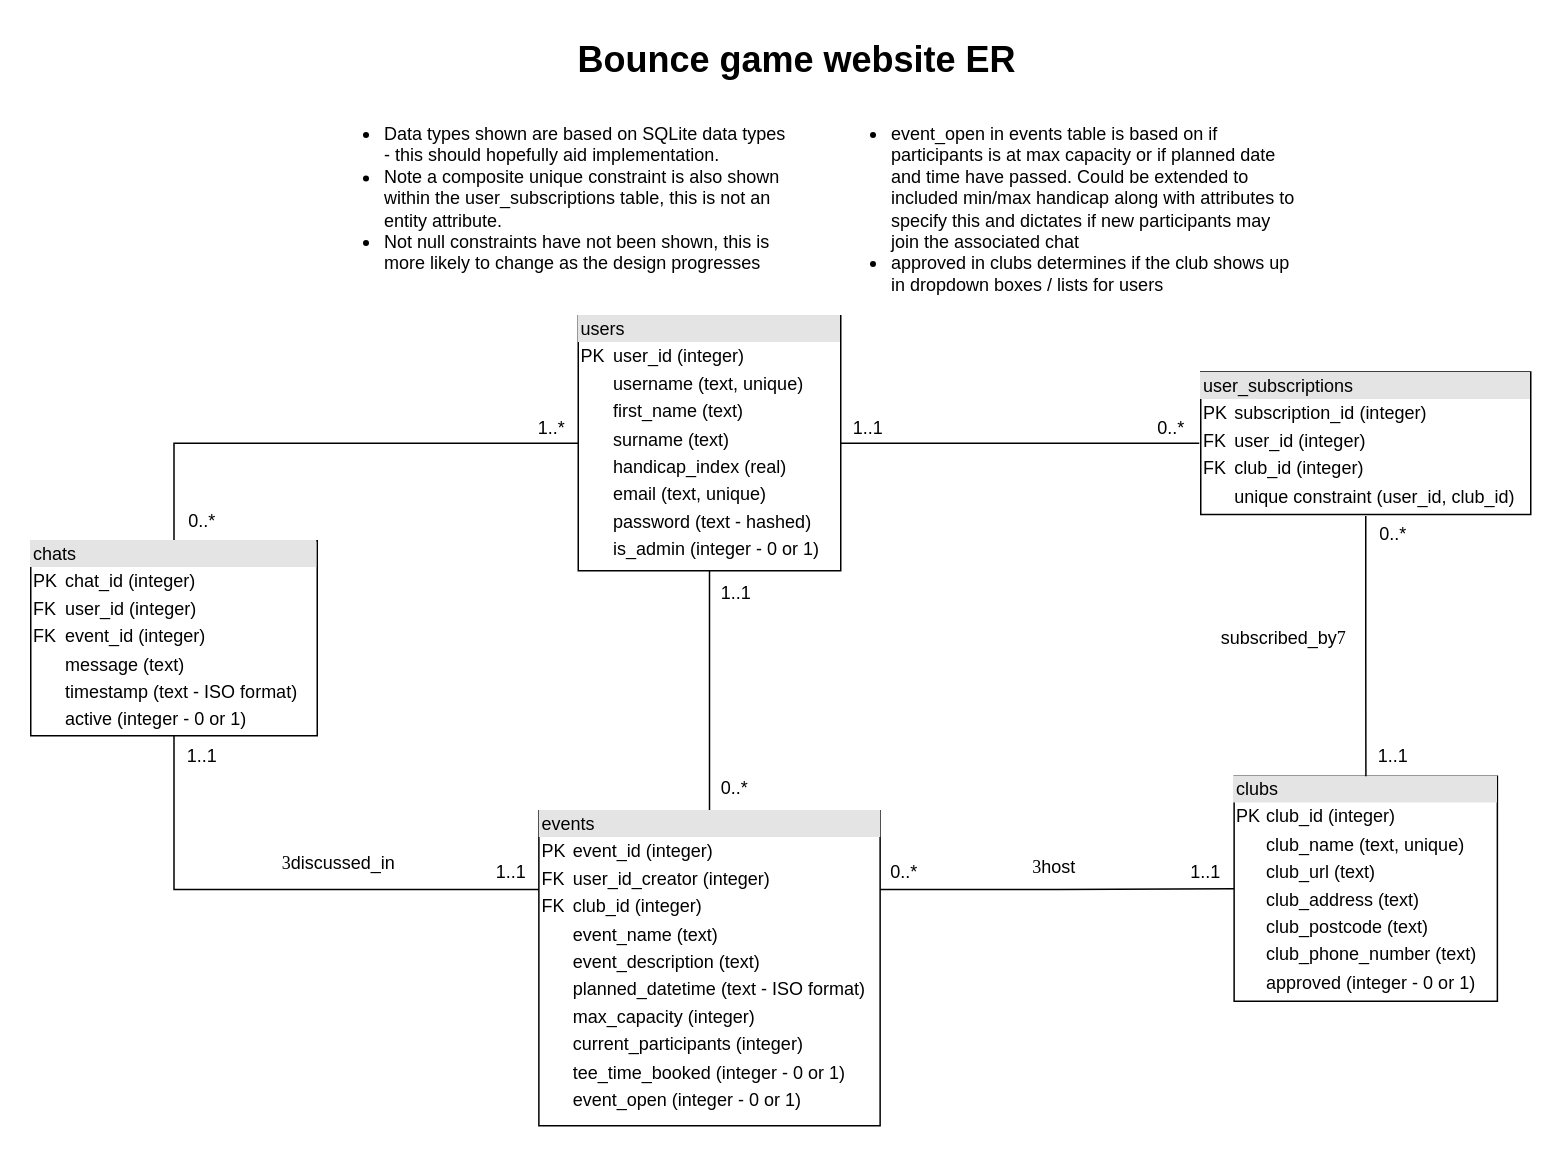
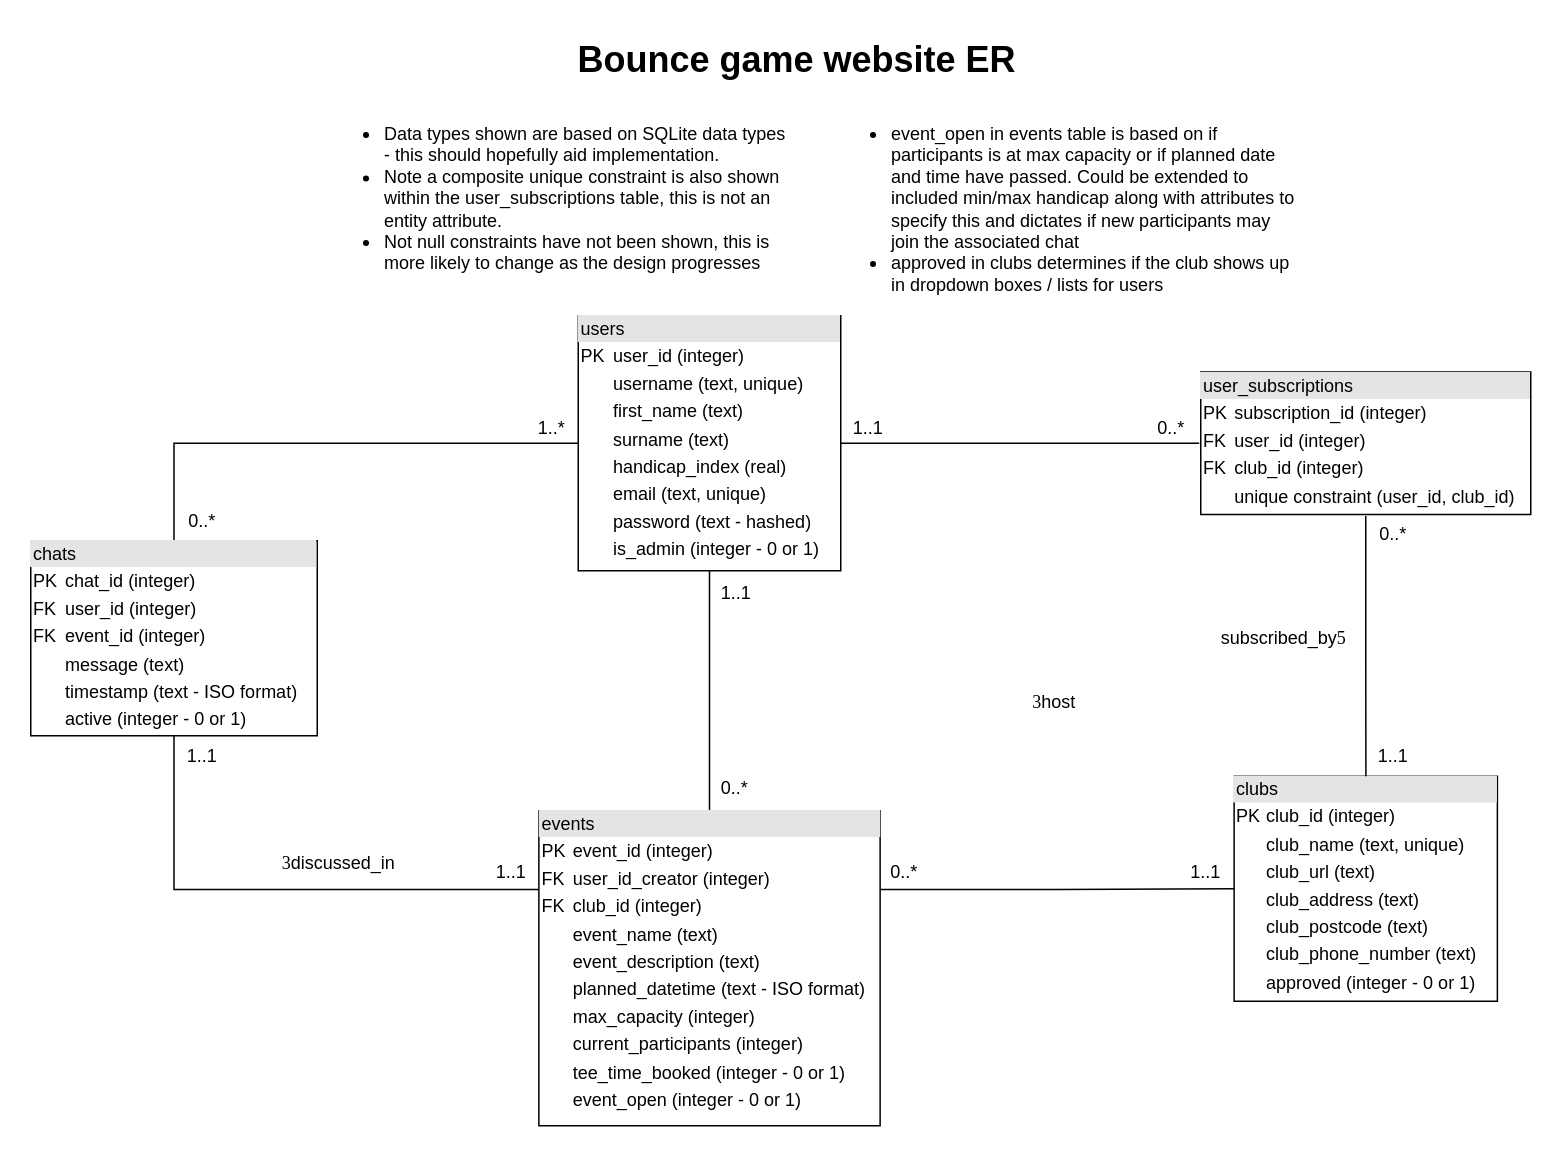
node "subscribed_by7": label "subscribed_by7" -> "subscribed_by5"
node "3host": moved (1054, 868) -> (1054, 703)
